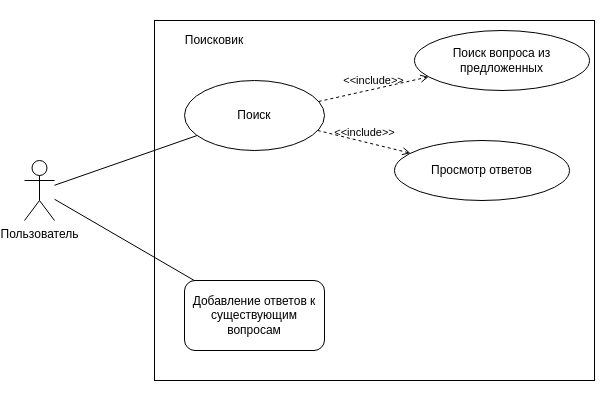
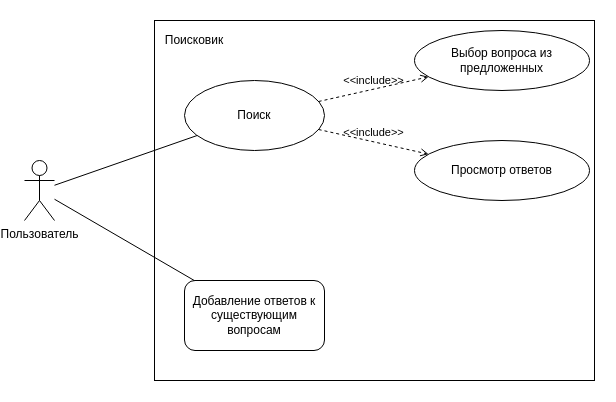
node "Поисковик": moved (215, 41) -> (195, 41)
node "Поиск вопроса из предложенных": label "Поиск вопроса из предложенных" -> "Выбор вопроса из предложенных"
node "Просмотр ответов": moved (482, 171) -> (502, 171)
